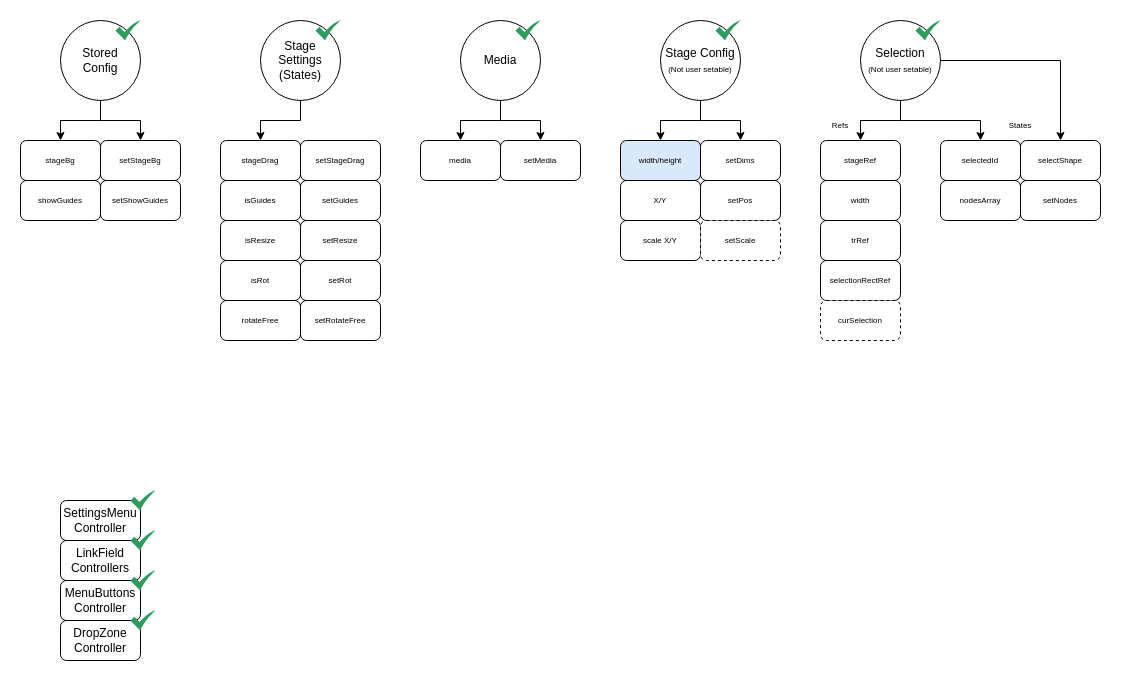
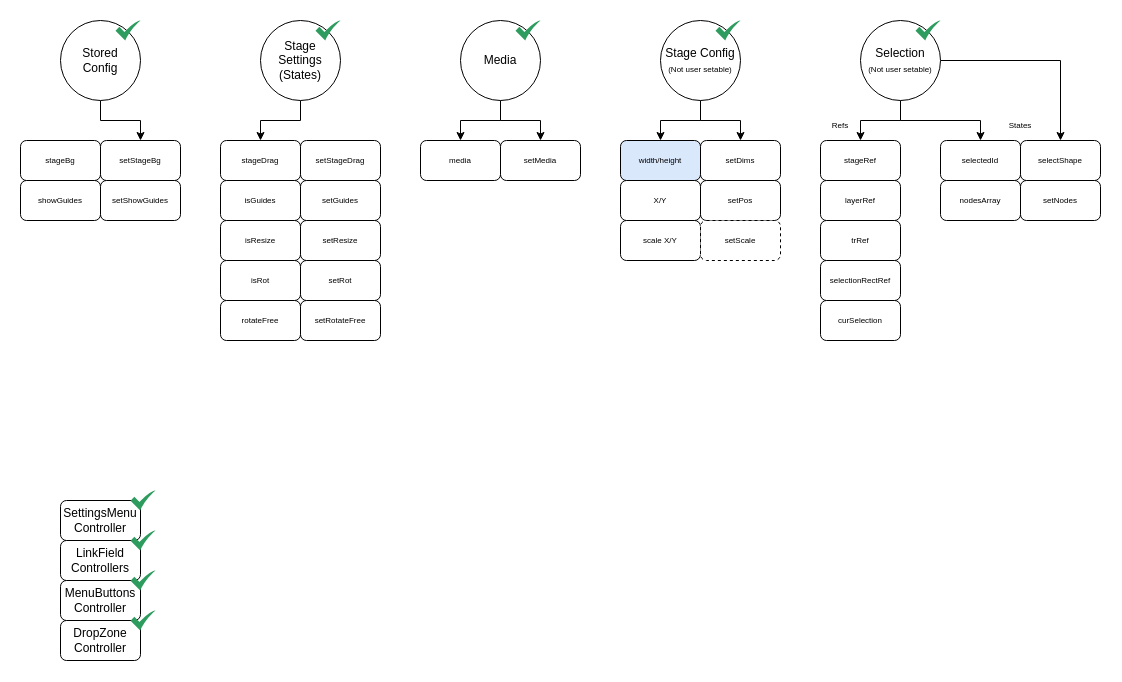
edge "Stored Config" -> "stageBg": removed
node "width": label "width" -> "layerRef"
node "curSelection": style dashed -> solid
